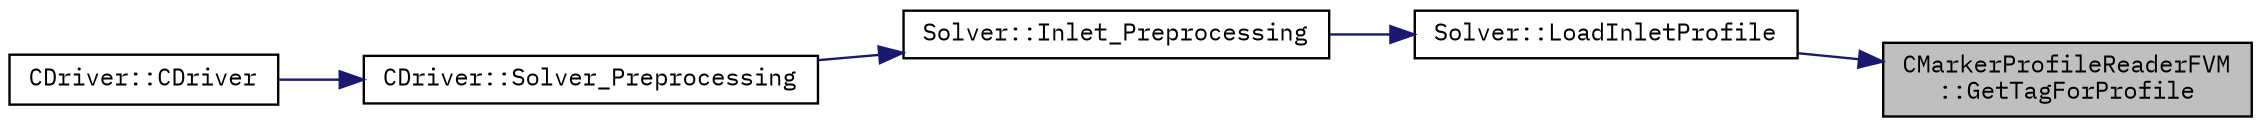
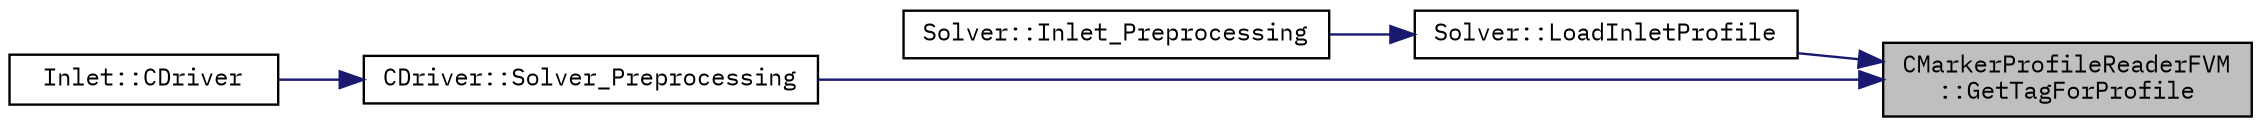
edge "CDriver::Solver_Preprocessing" -> "Solver::Inlet_Preprocessing": now "CDriver::Solver_Preprocessing" -> "CMarkerProfileReaderFVM ::GetTagForProfile"
node "CDriver::CDriver": label "CDriver::CDriver" -> "Inlet::CDriver"
